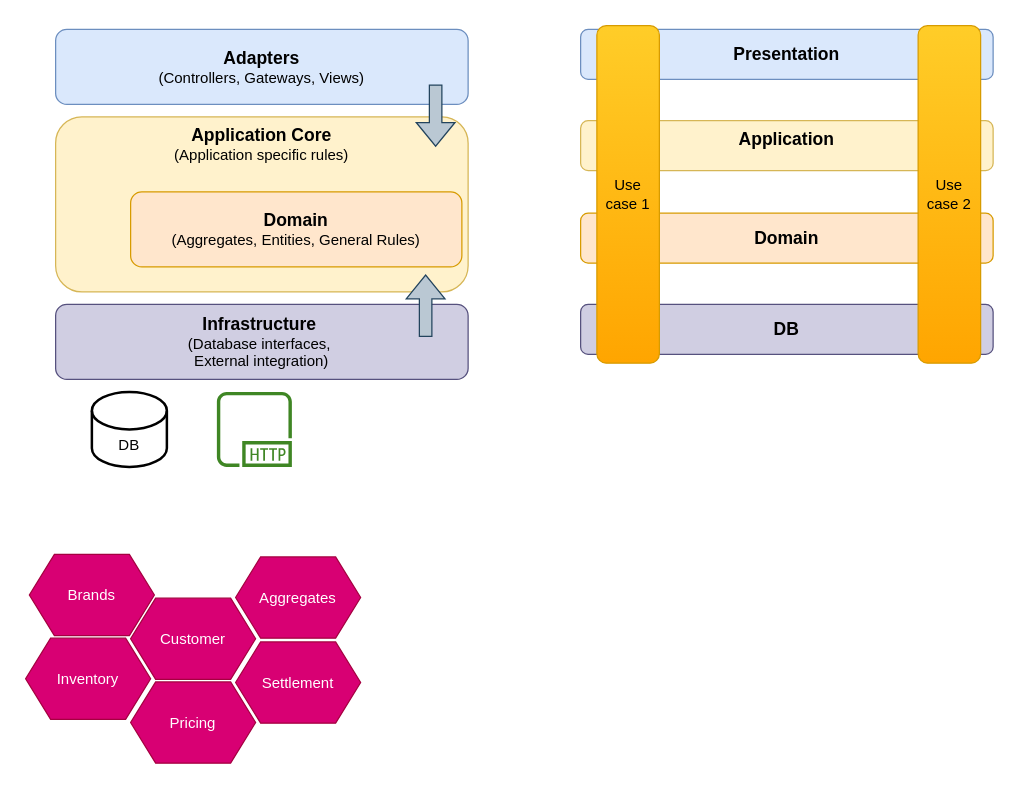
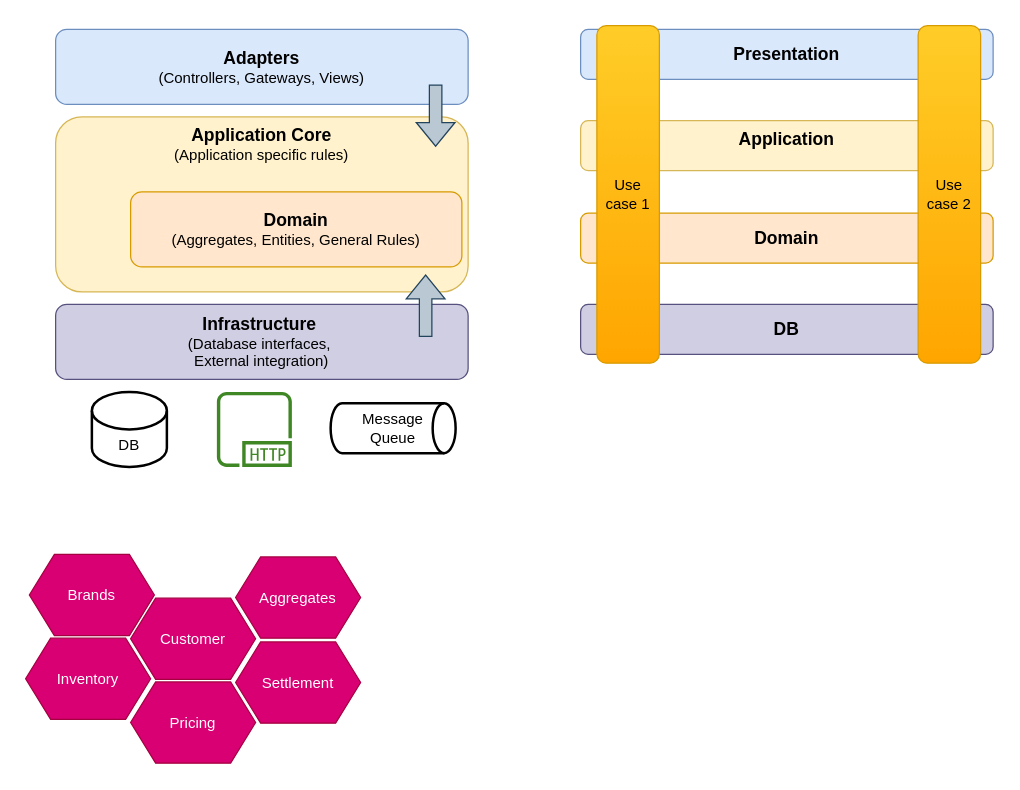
node "Message Queue": added
